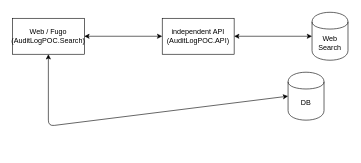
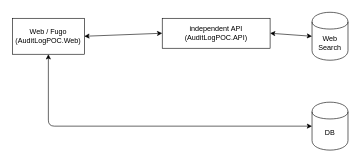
node "Web / Fugo (AuditLogPOC.Search)": label "Web / Fugo (AuditLogPOC.Search)" -> "Web / Fugo (AuditLogPOC.Web)"
node "independent API (AuditLogPOC.API)": size 72x36 -> 108x30
node "DB": moved (306, 96) -> (330, 126)
